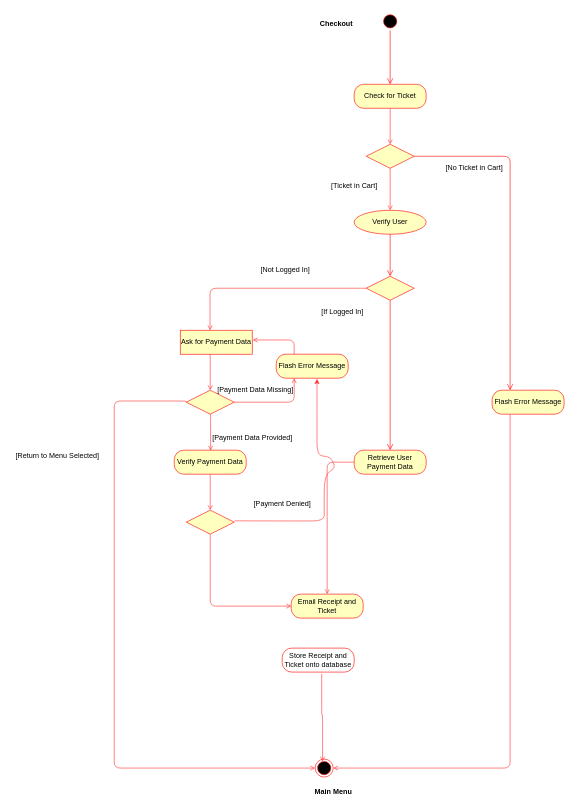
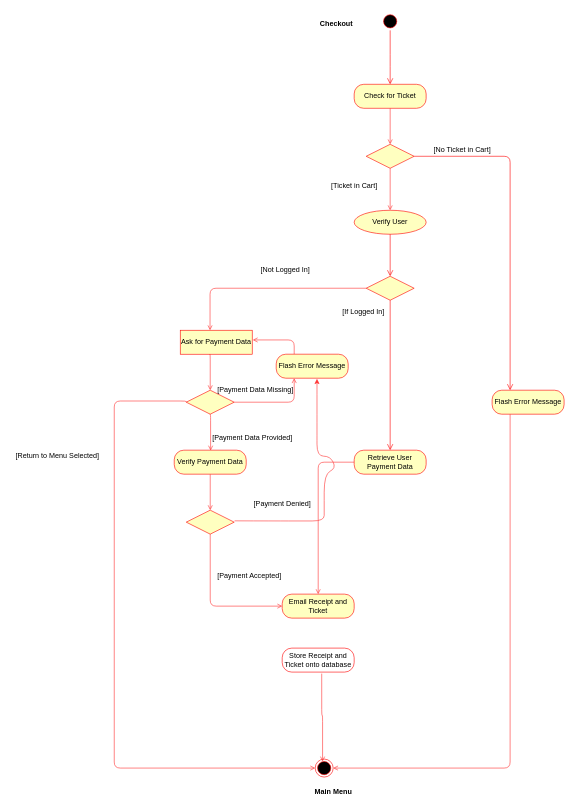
node "[No Ticket in Cart]": moved (474, 168) -> (462, 150)
node "[If Logged In]": moved (342, 312) -> (363, 312)
node "[Payment Accepted]": added
node "Email Receipt and Ticket": moved (327, 606) -> (318, 606)
